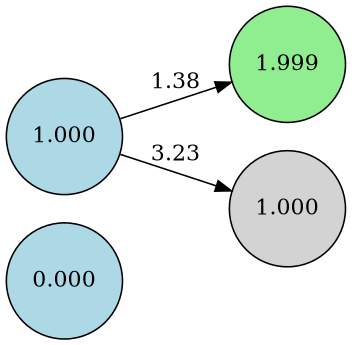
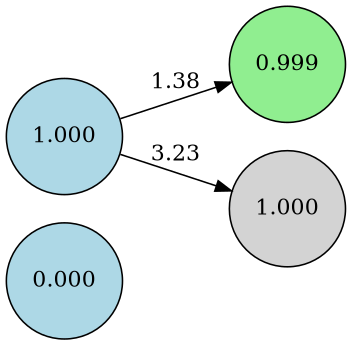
node "1.999": label "1.999" -> "0.999"
